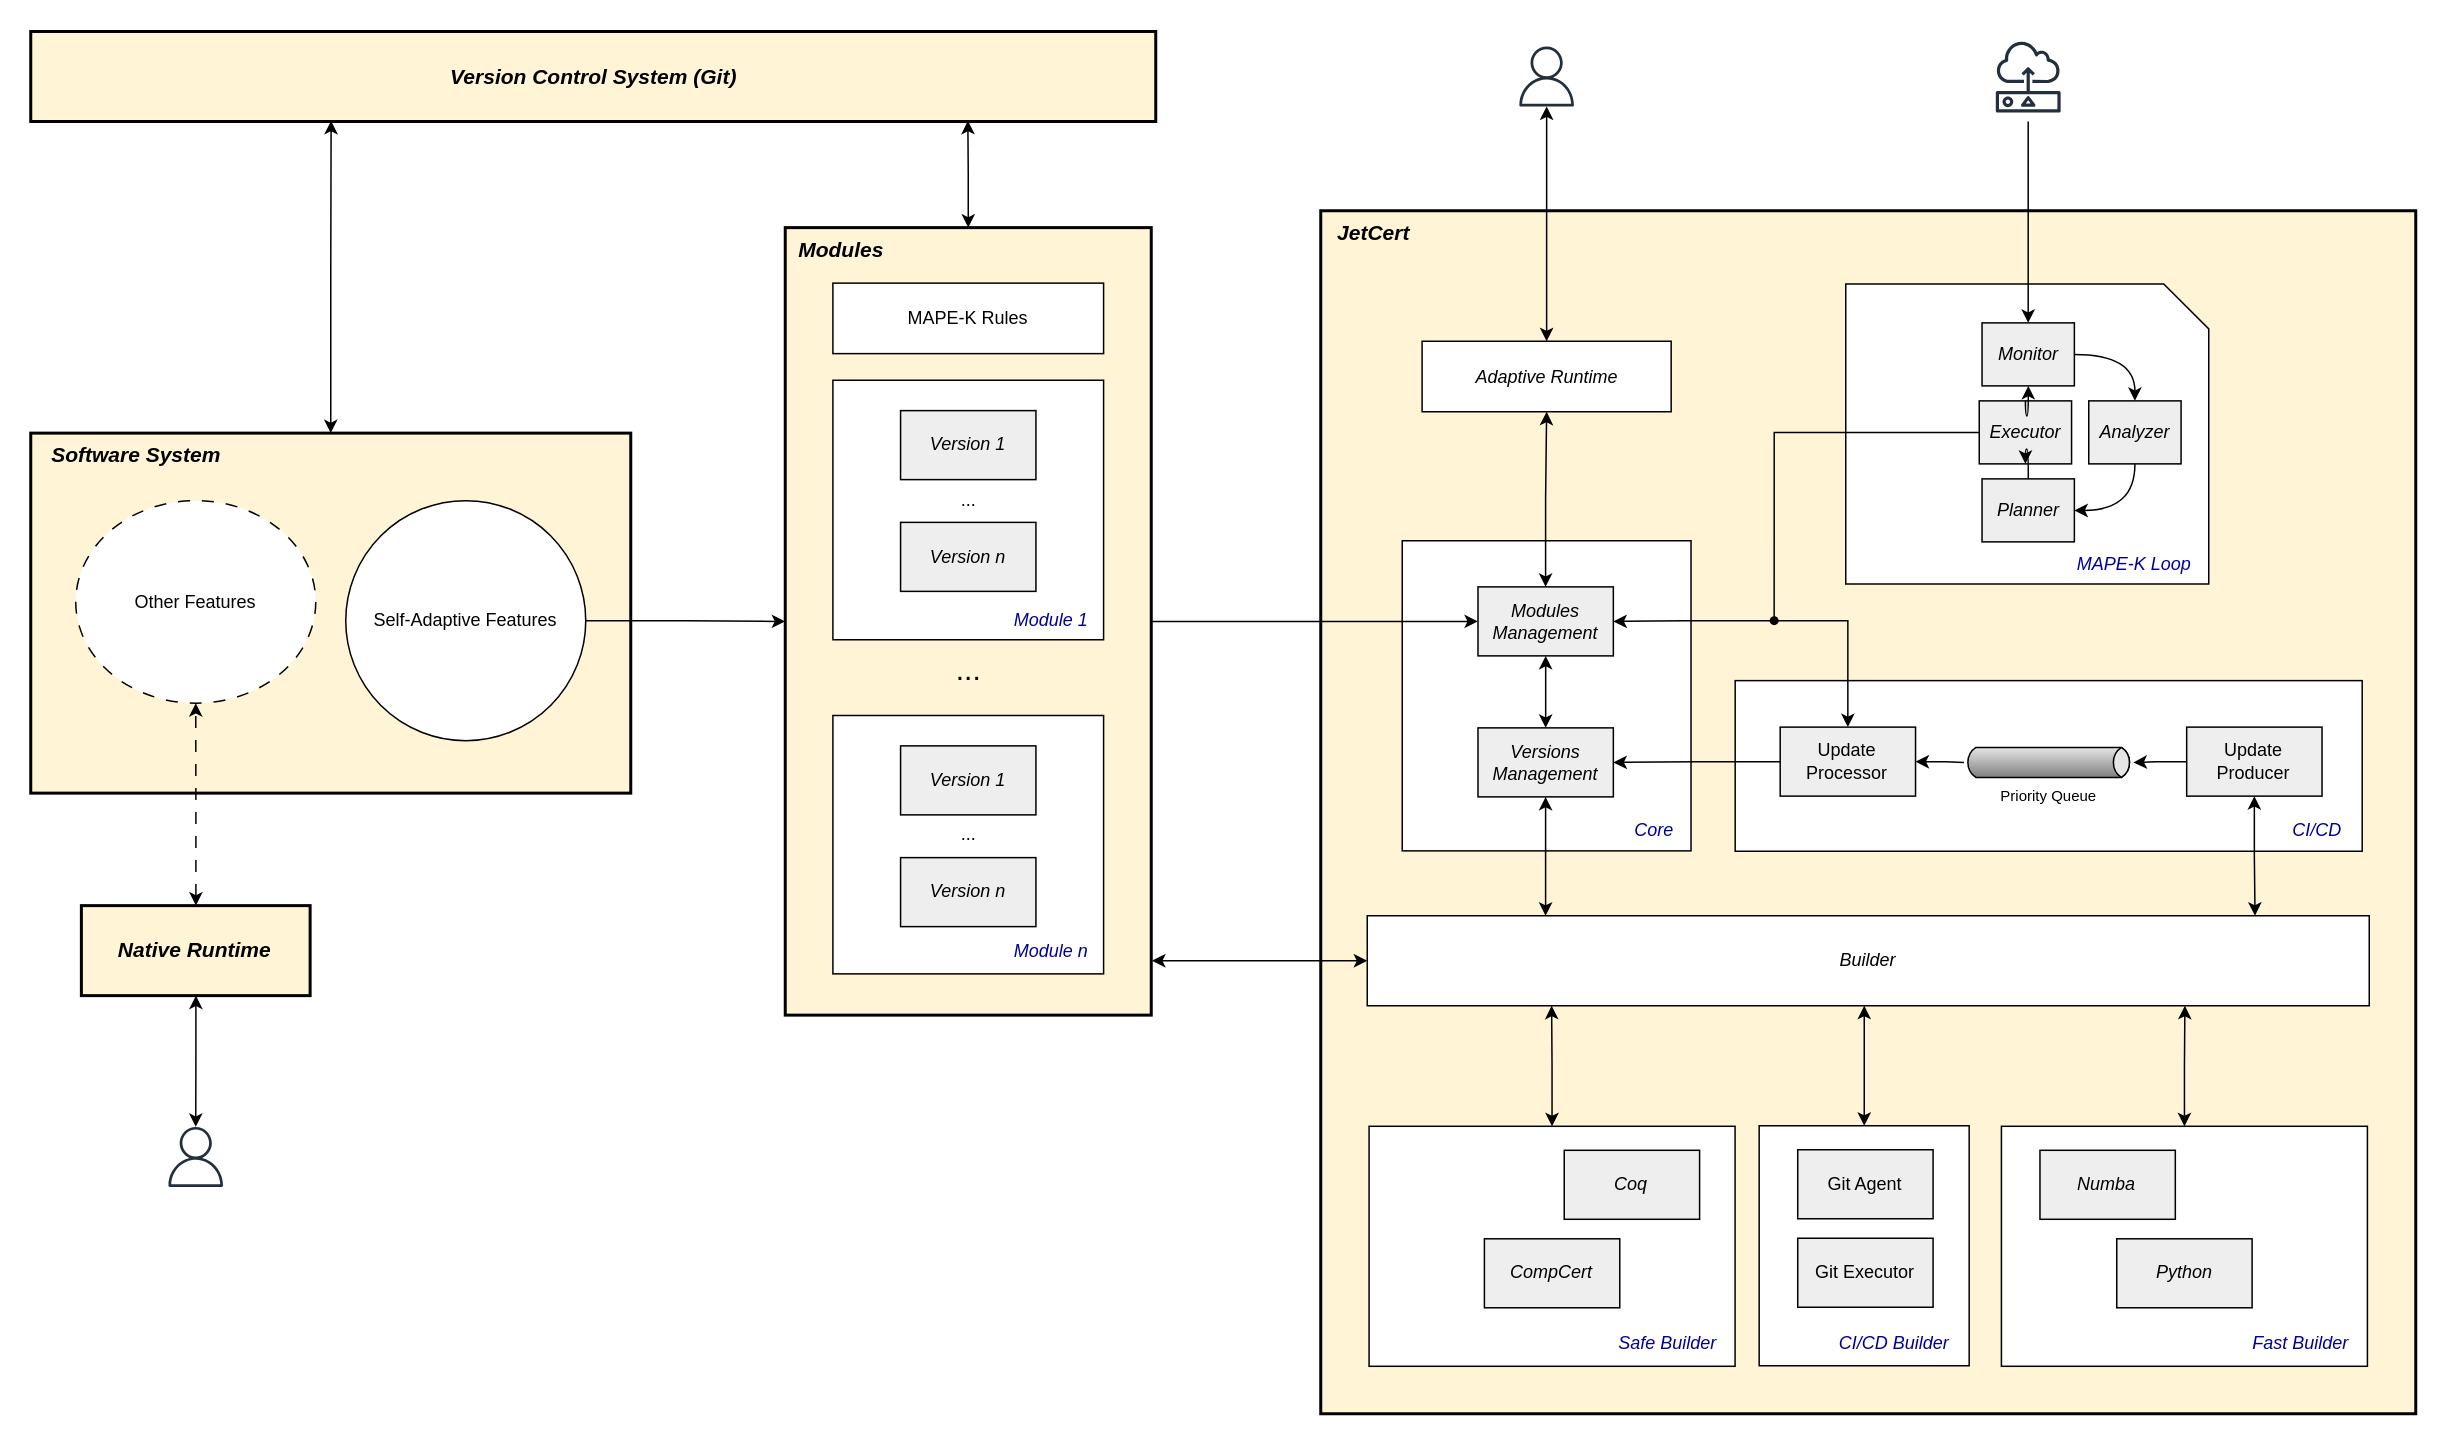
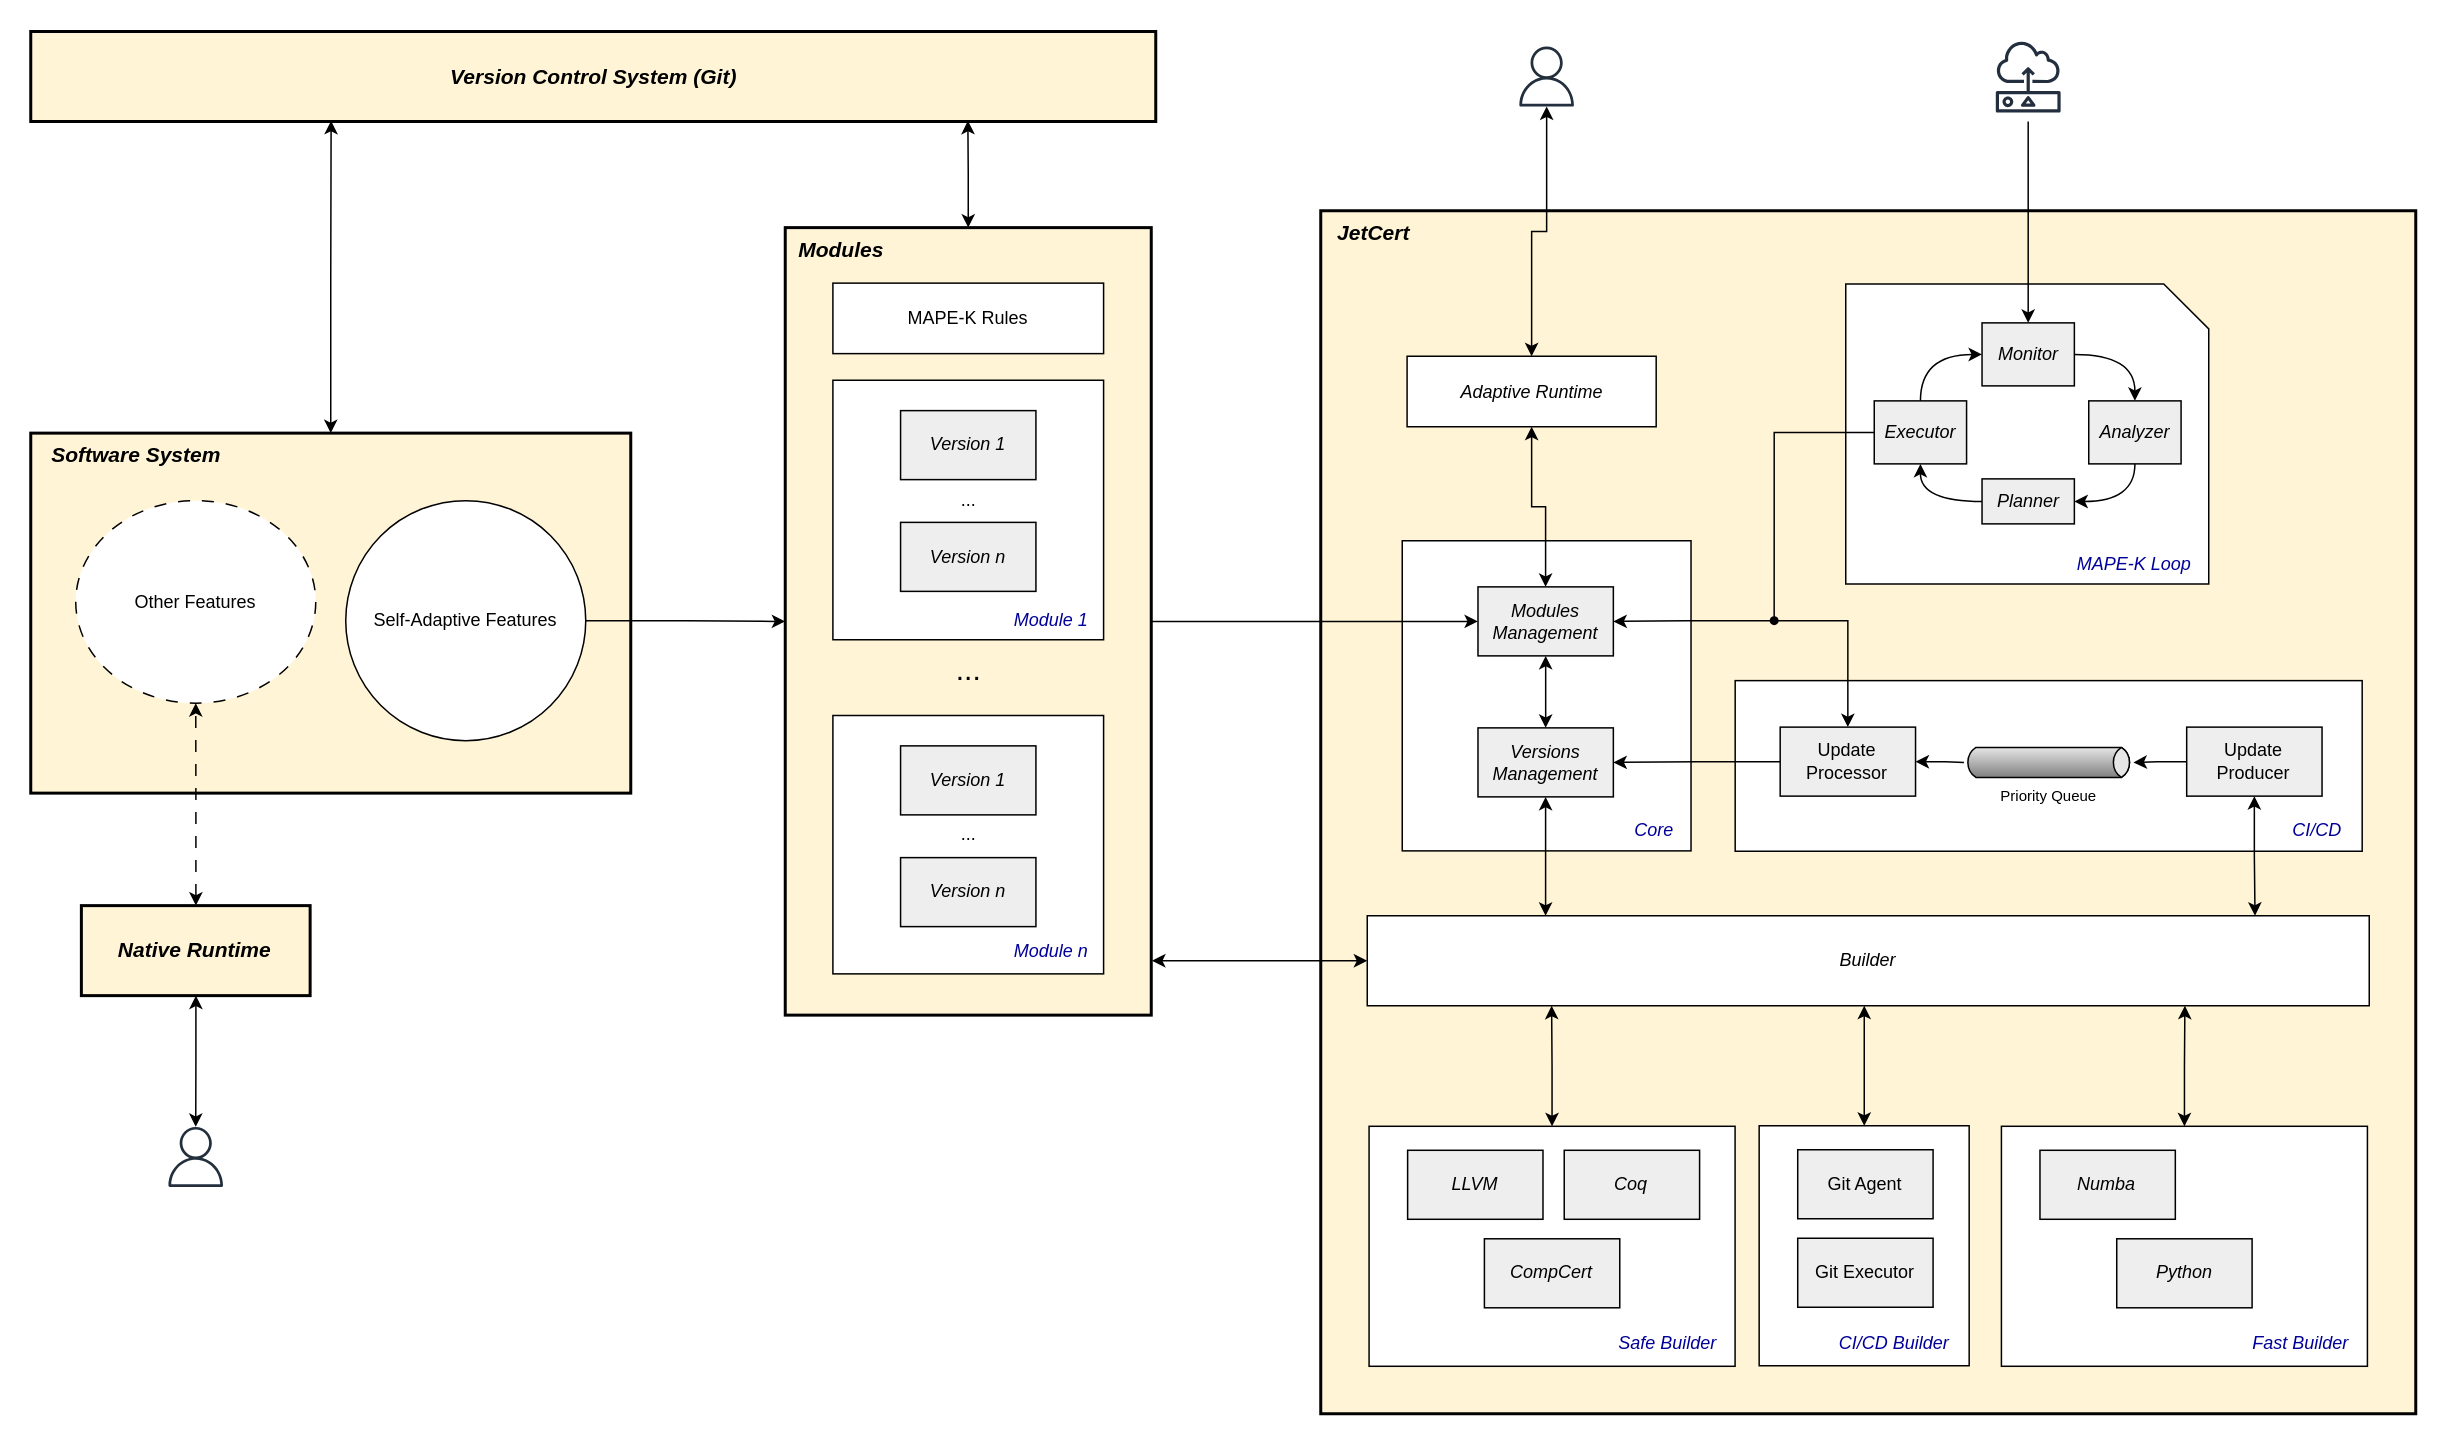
node "Adaptive Runtime": moved (1547, 377) -> (1532, 392)
node "Executor": moved (2025, 432) -> (1920, 432)
node "Planner": size 92x63 -> 92x45
node "LLVM": added
